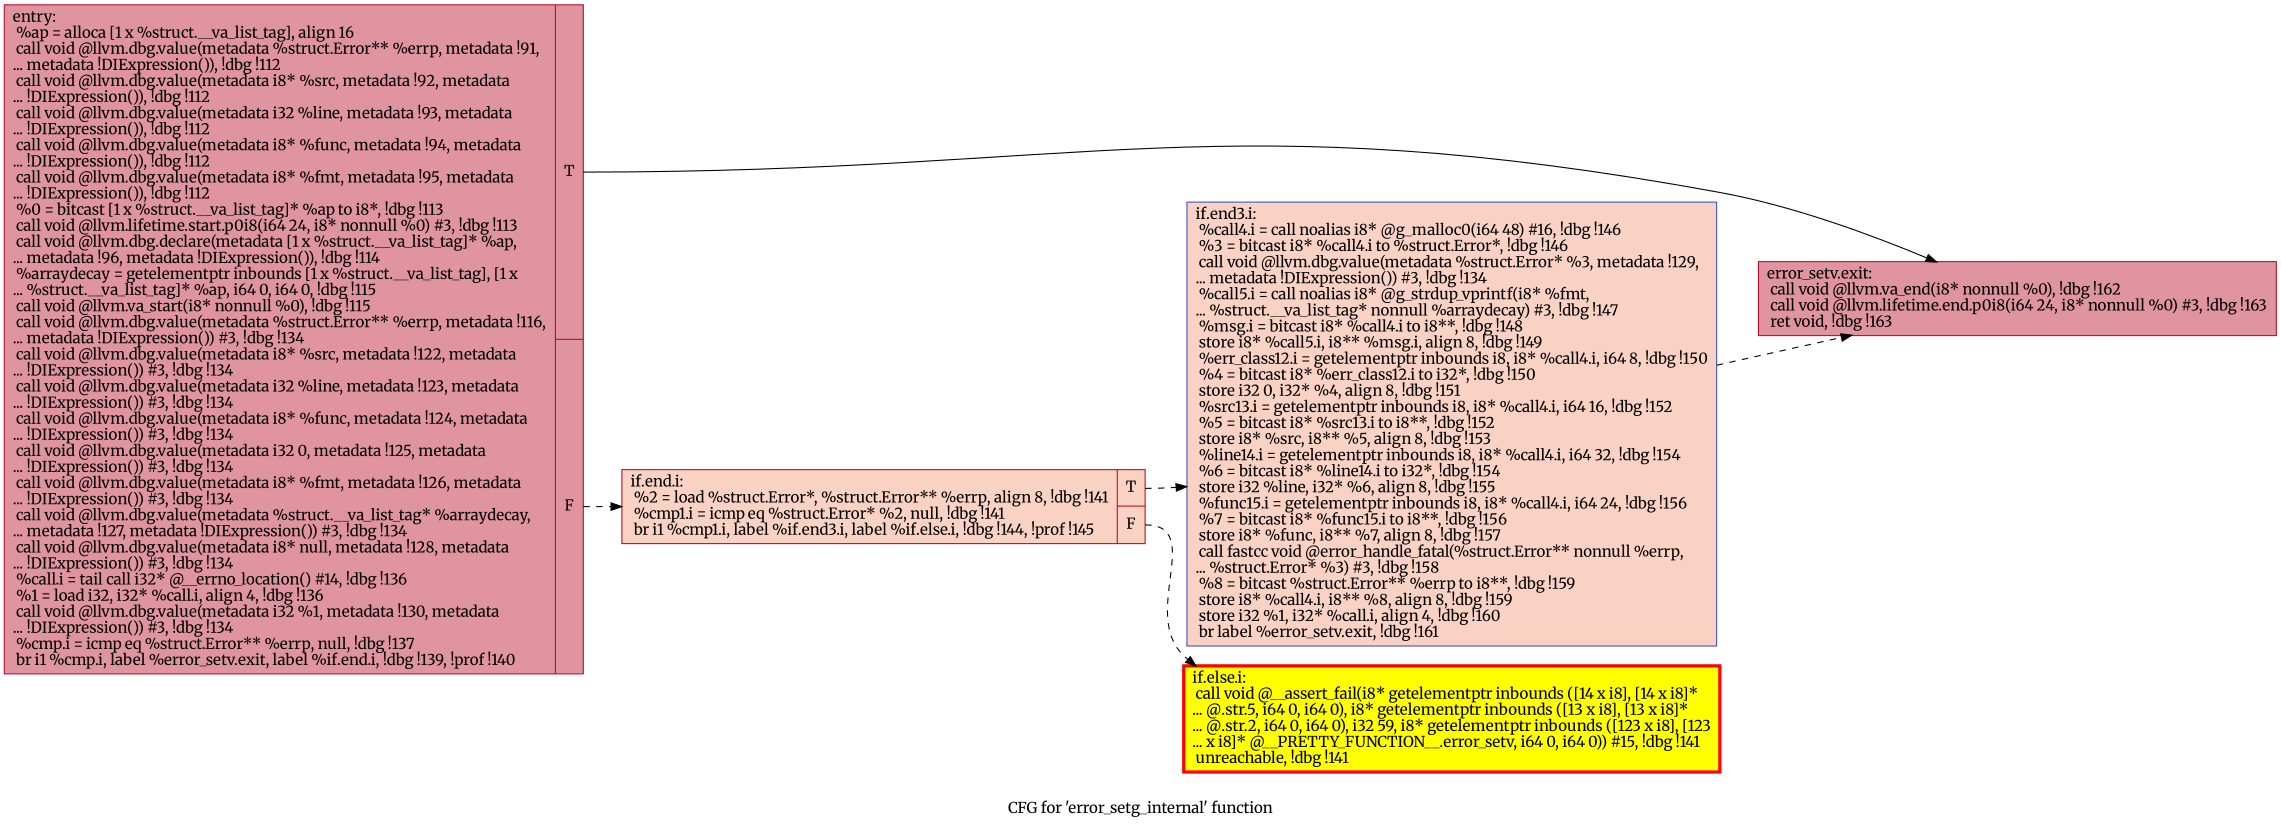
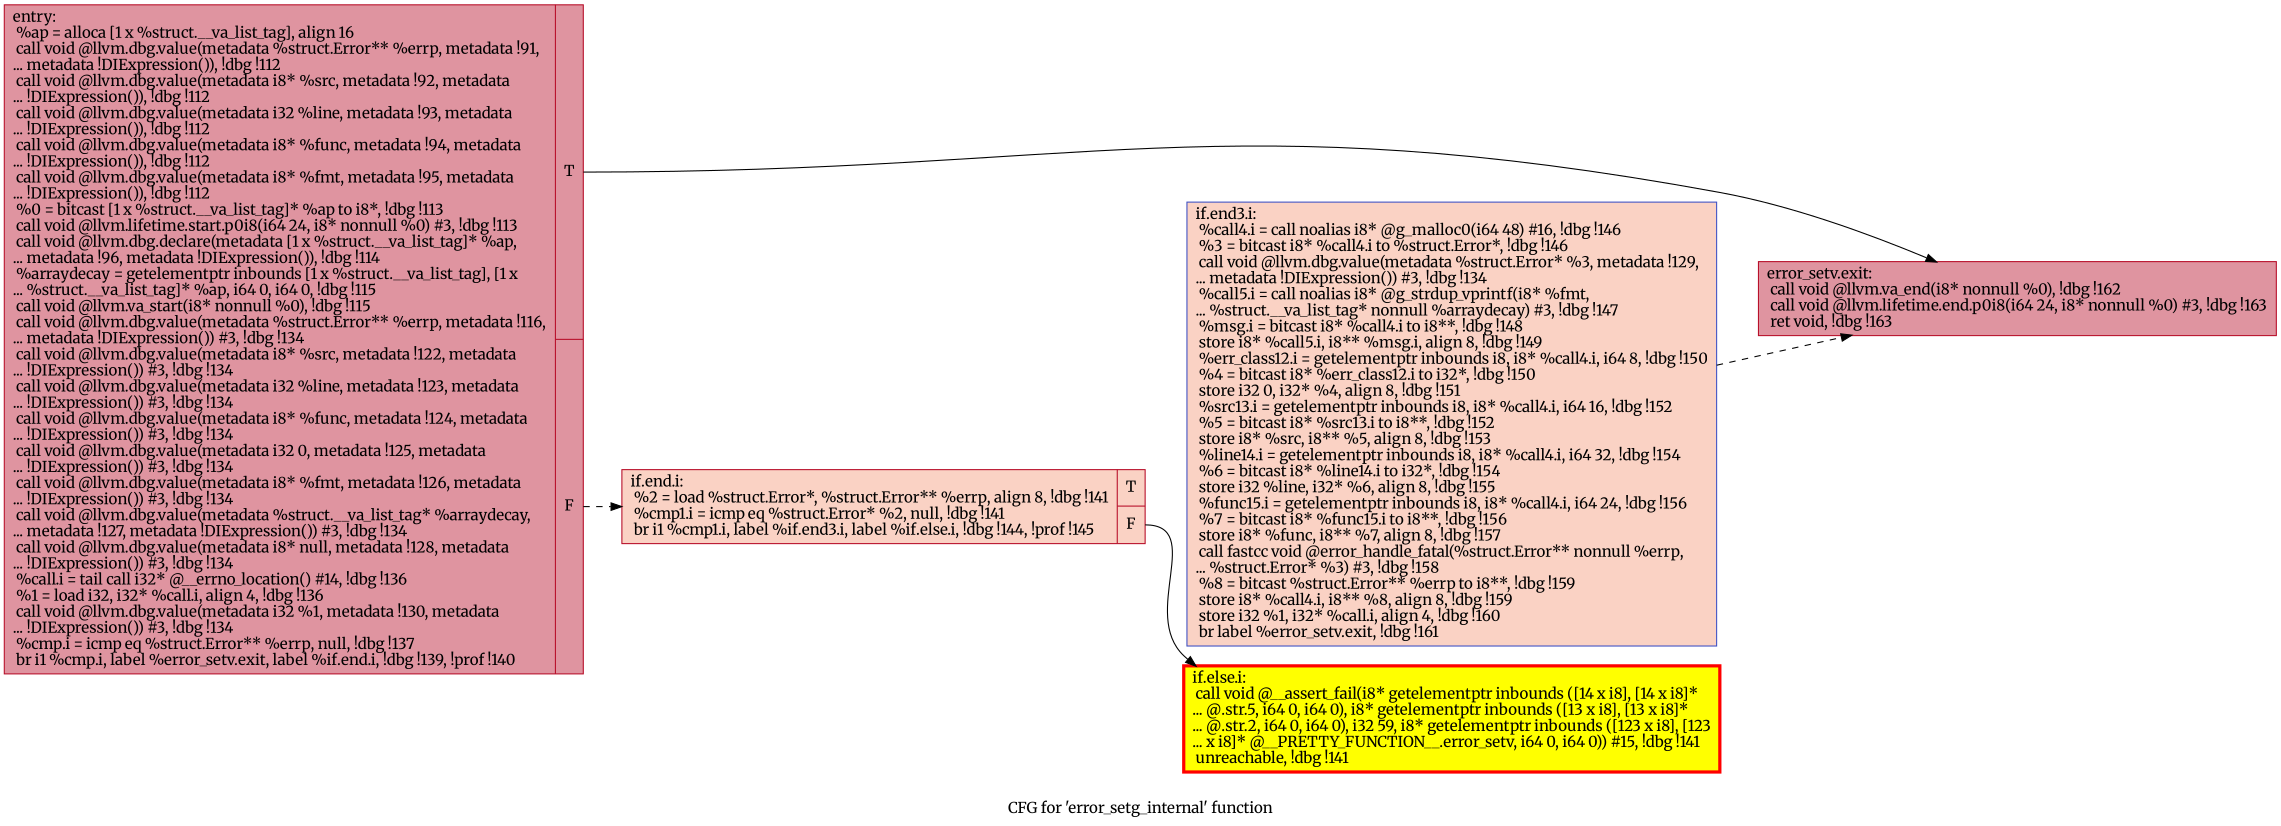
edge "if.end.i:" -> "if.end3.i:": removed
edge "if.end.i:" -> "if.else.i:": style dashed -> solid
